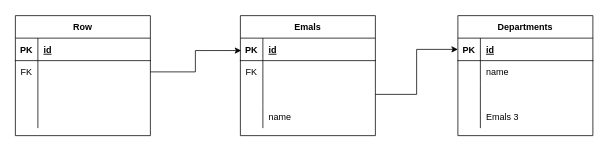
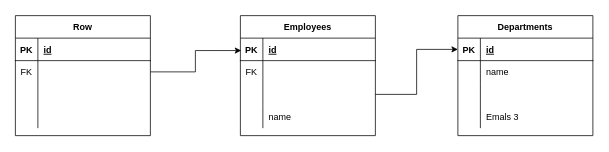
node "Emals": label "Emals" -> "Employees"
